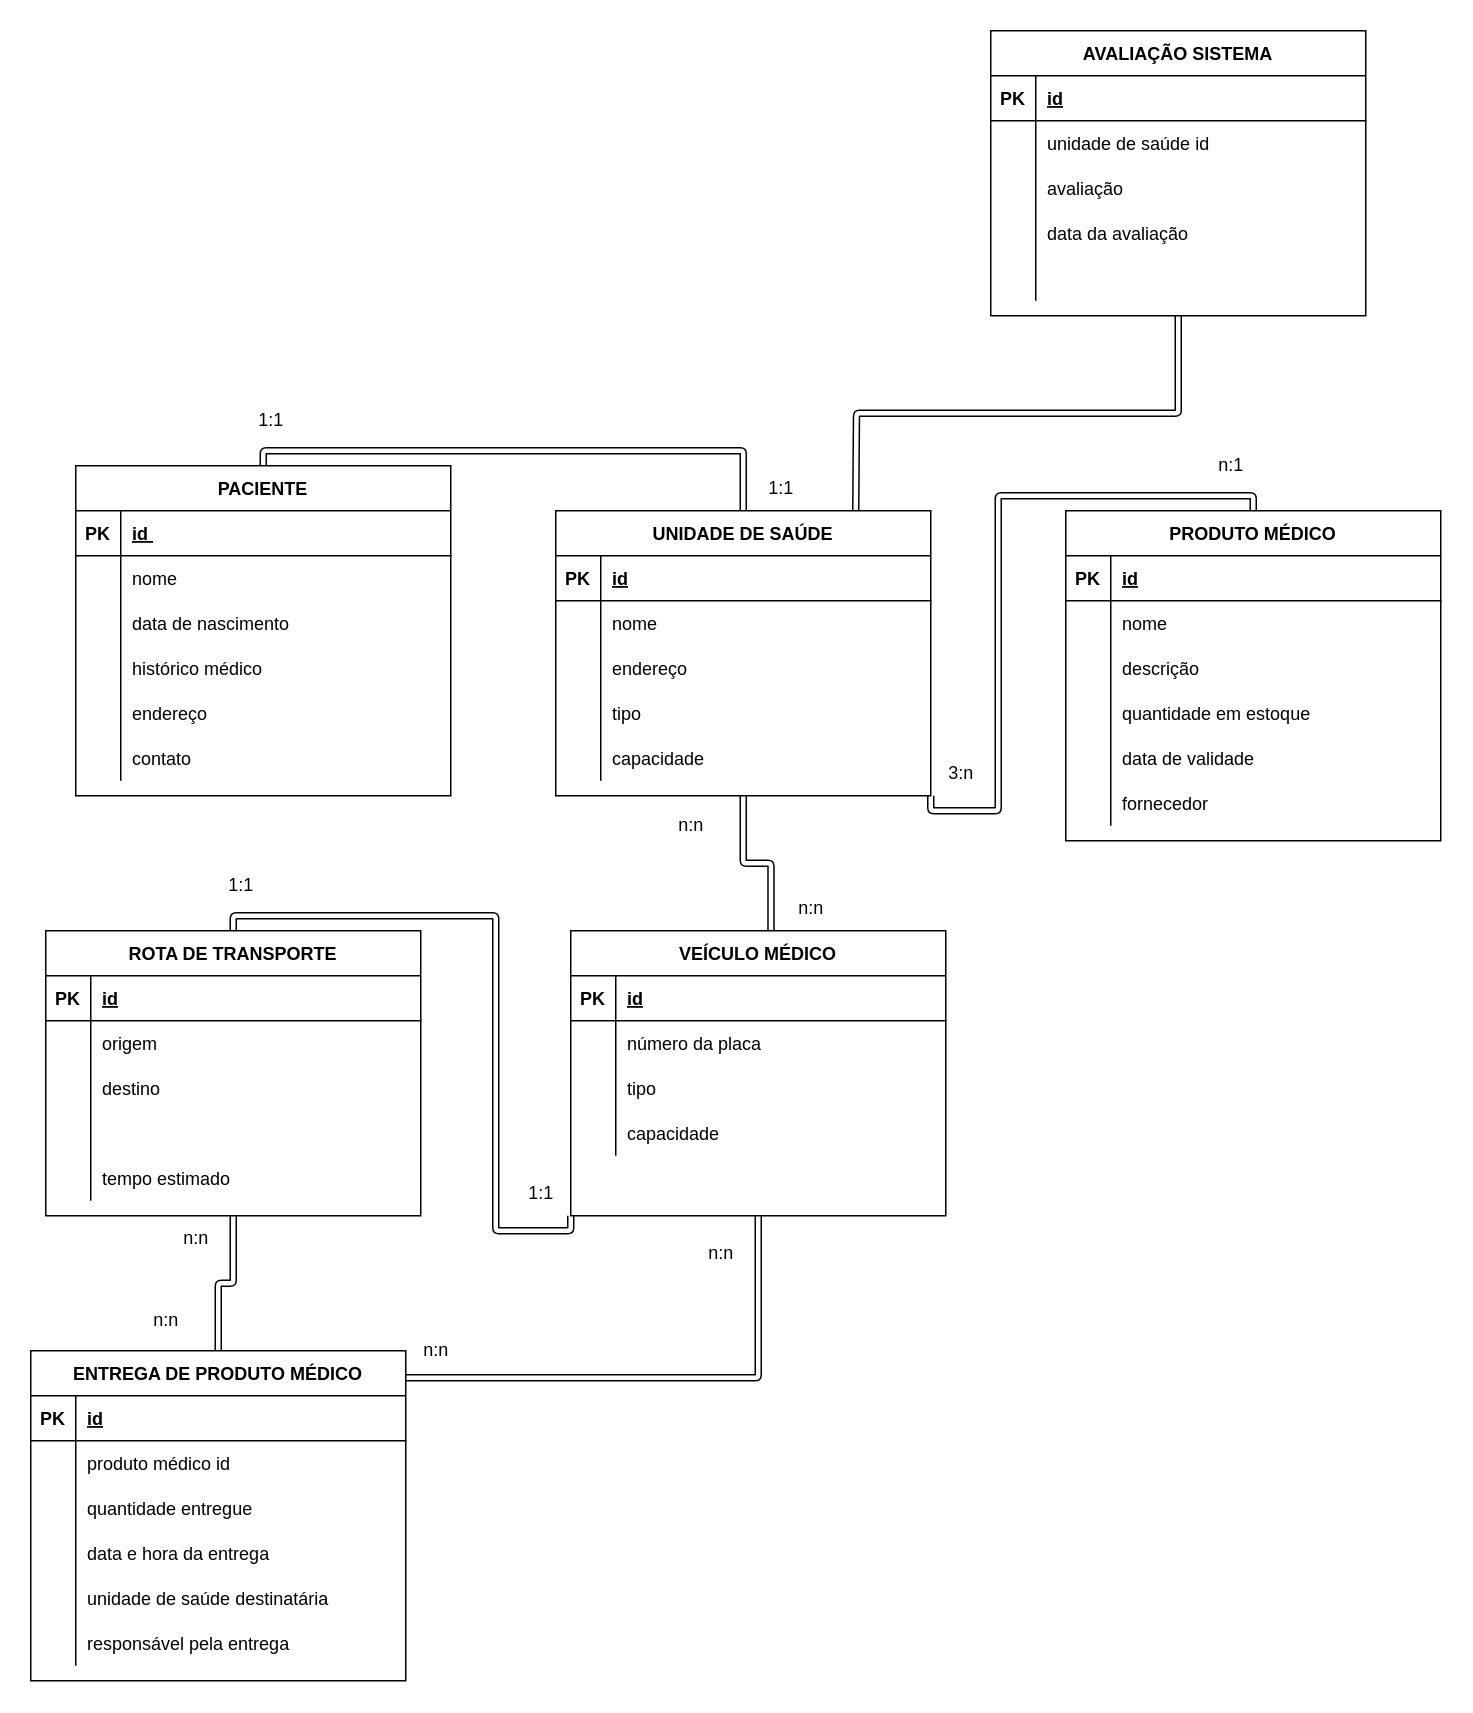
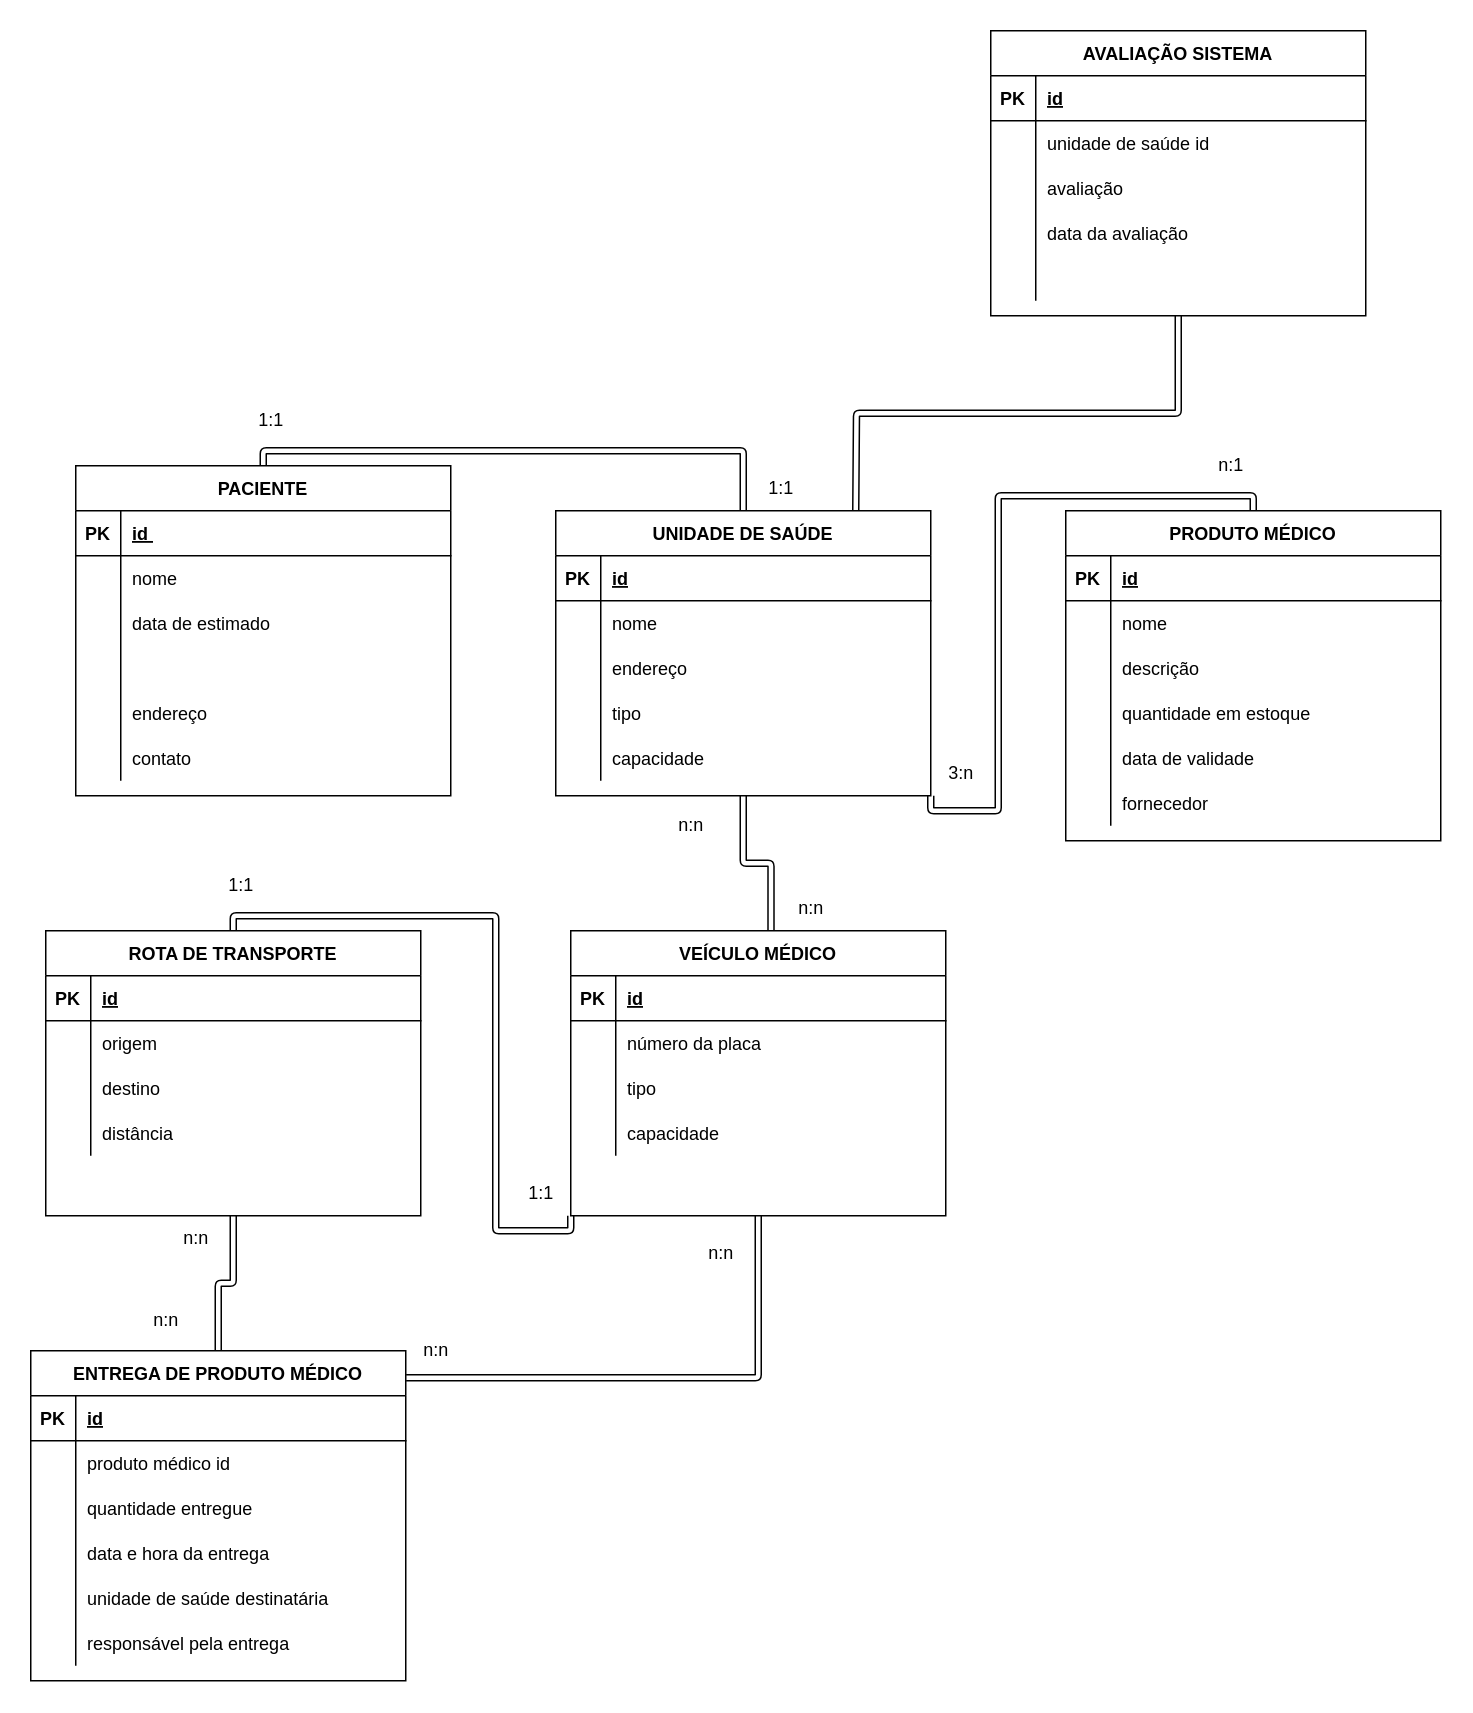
node "data de nascimento": label "data de nascimento" -> "data de estimado"
node "histórico médico": removed
node "distância": added
node "tempo estimado": removed
